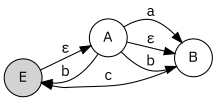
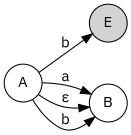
edge "E" -> "A": removed, label "ε"
edge "B" -> "E": removed, label "c"
